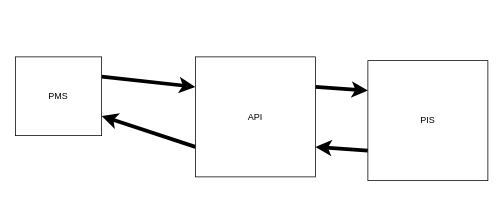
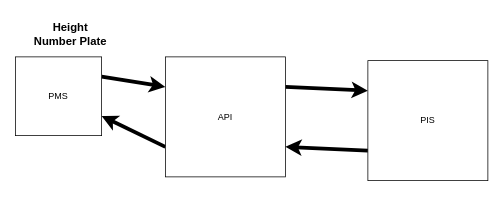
node "Height Number Plate": added
node "API": moved (255, 117) -> (225, 117)
